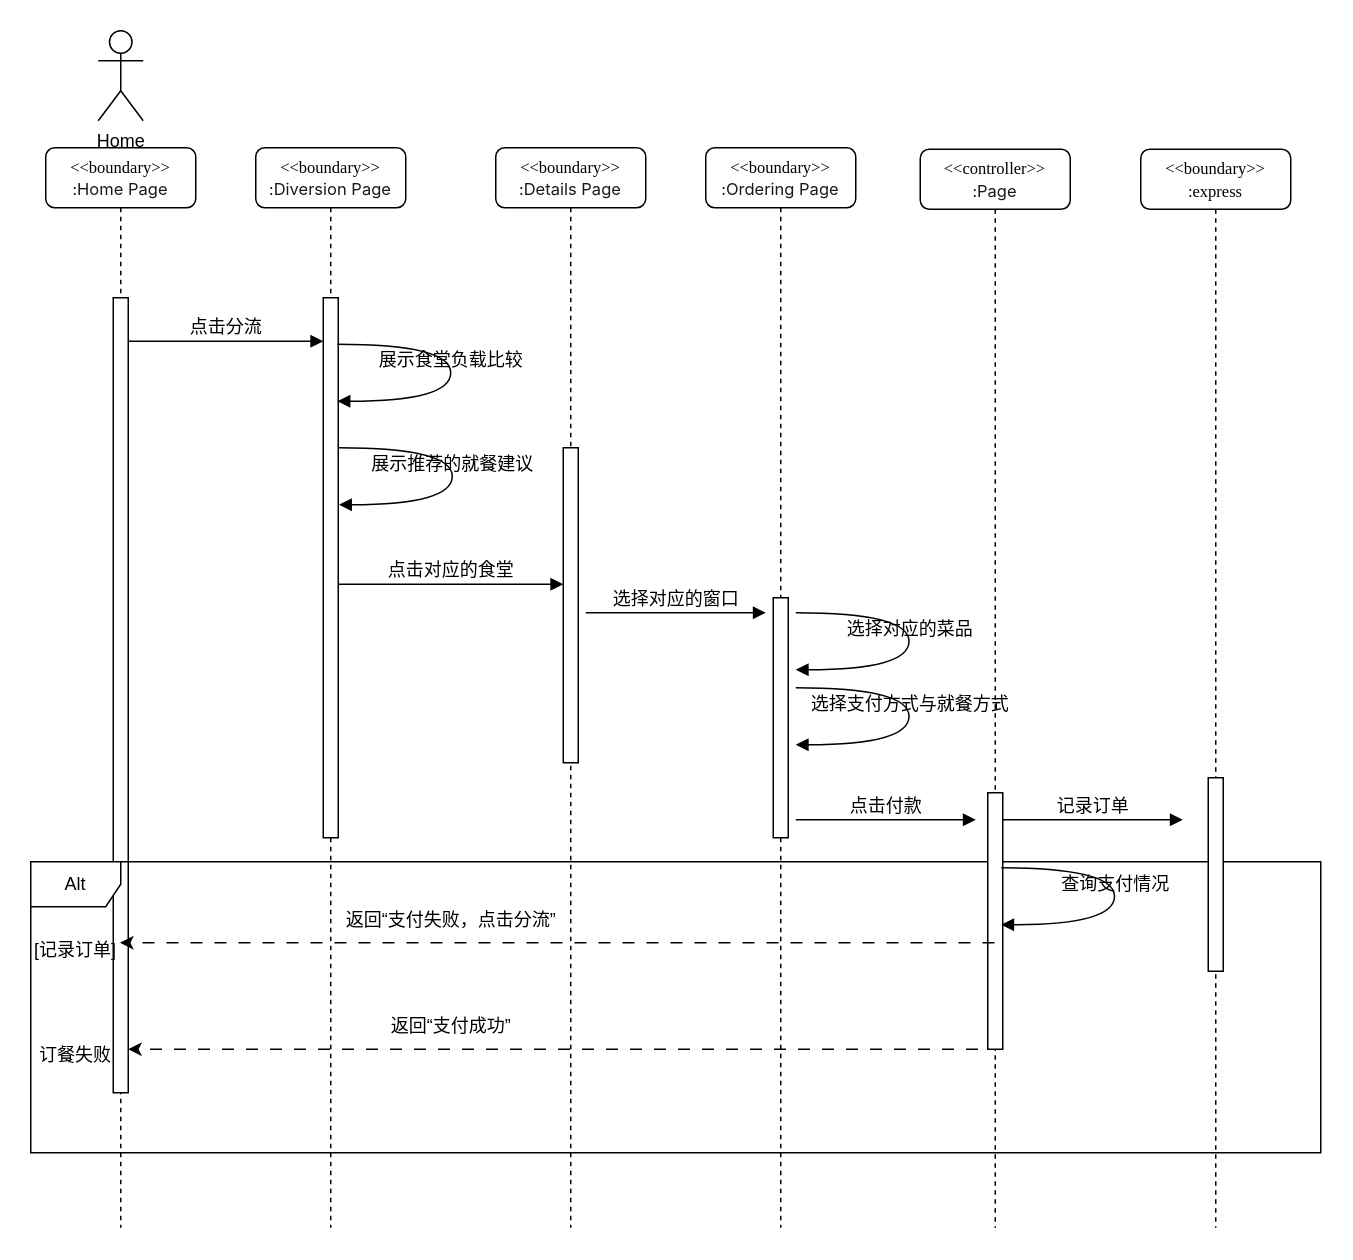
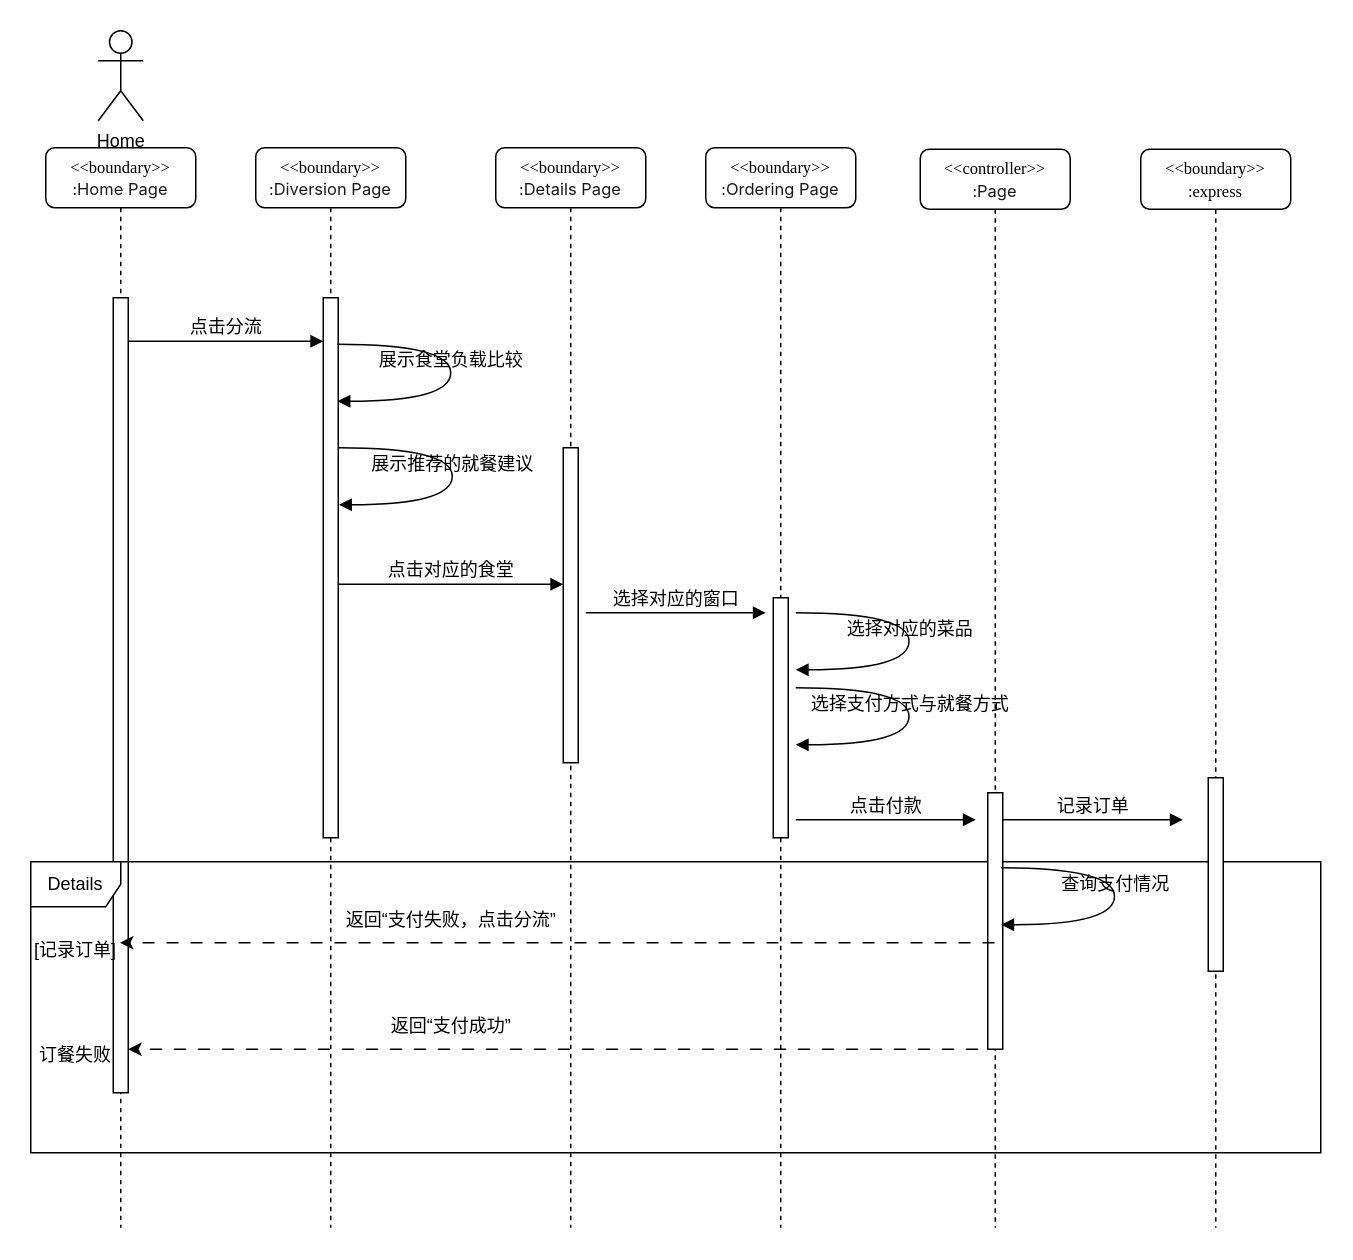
node "Alt": label "Alt" -> "Details"
